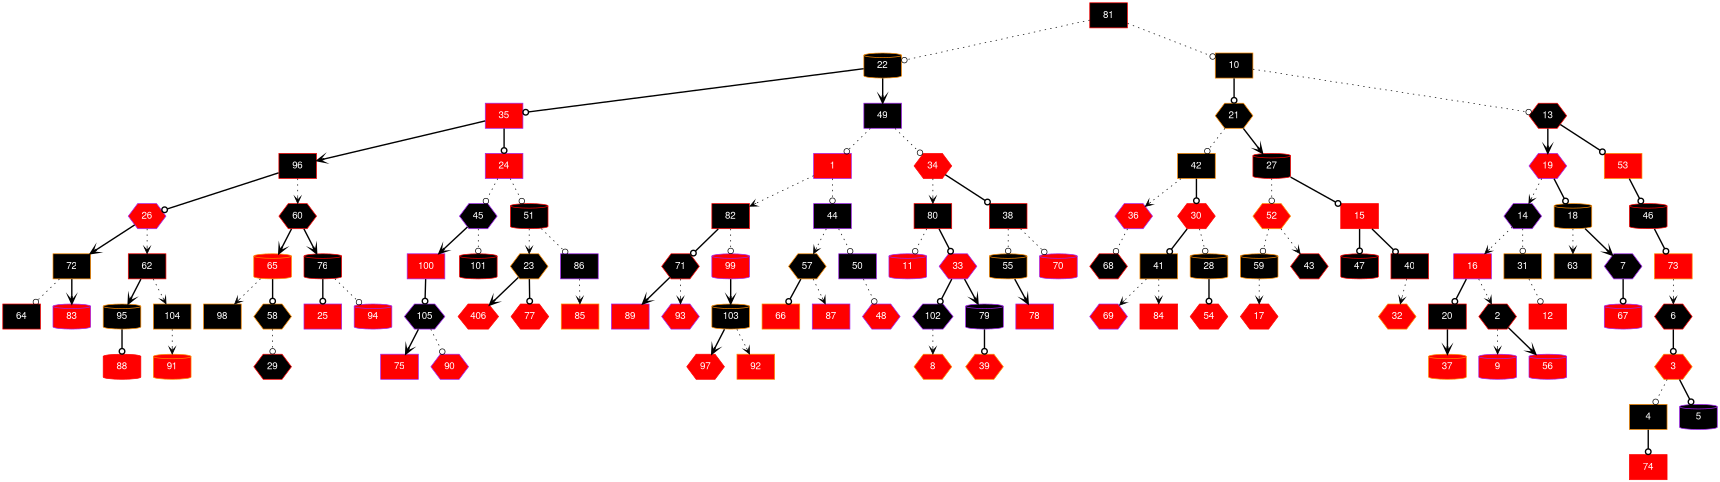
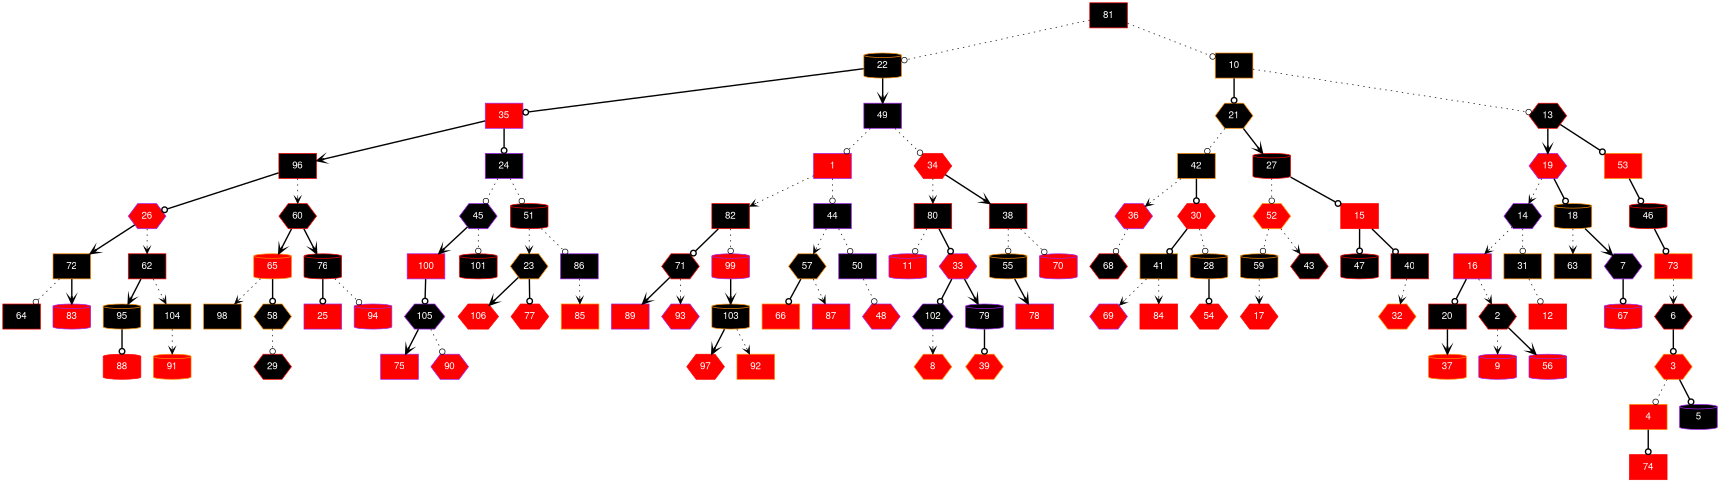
node "24": fillcolor red -> black
edge "34" -> "38": arrowhead odot -> vee
node "406": label "406" -> "106"
node "4": fillcolor black -> red
